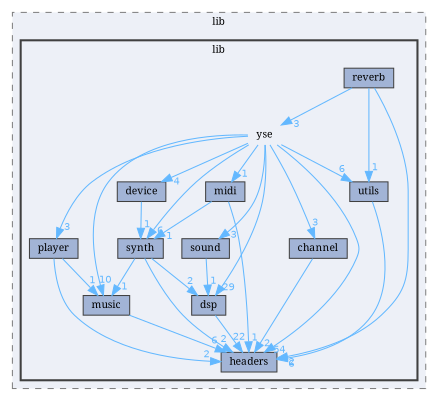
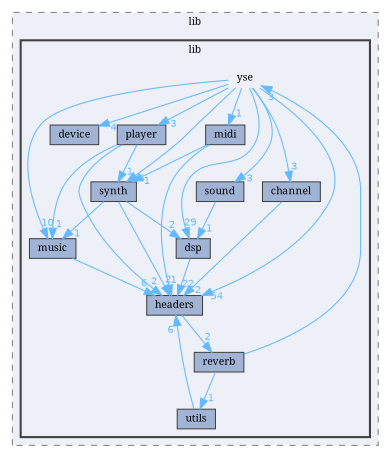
edge "yse" -> "utils": removed
edge "device" -> "synth": now "player" -> "synth"
edge "reverb" -> "headers": reversed
